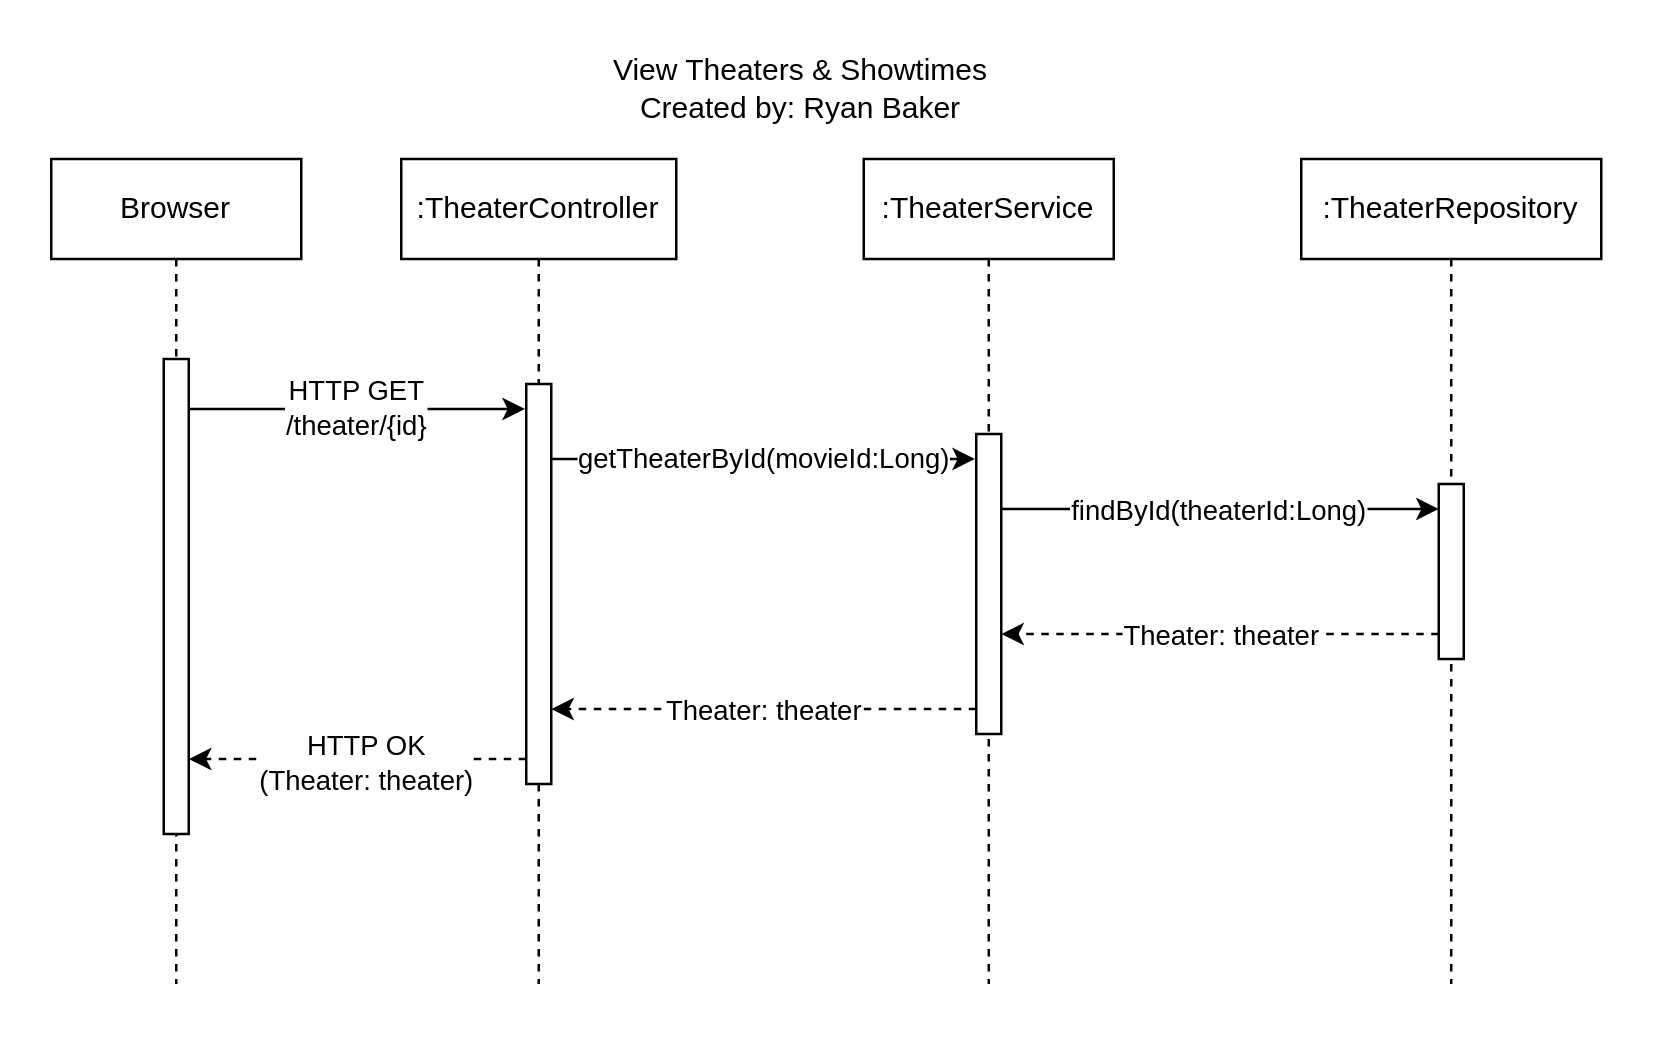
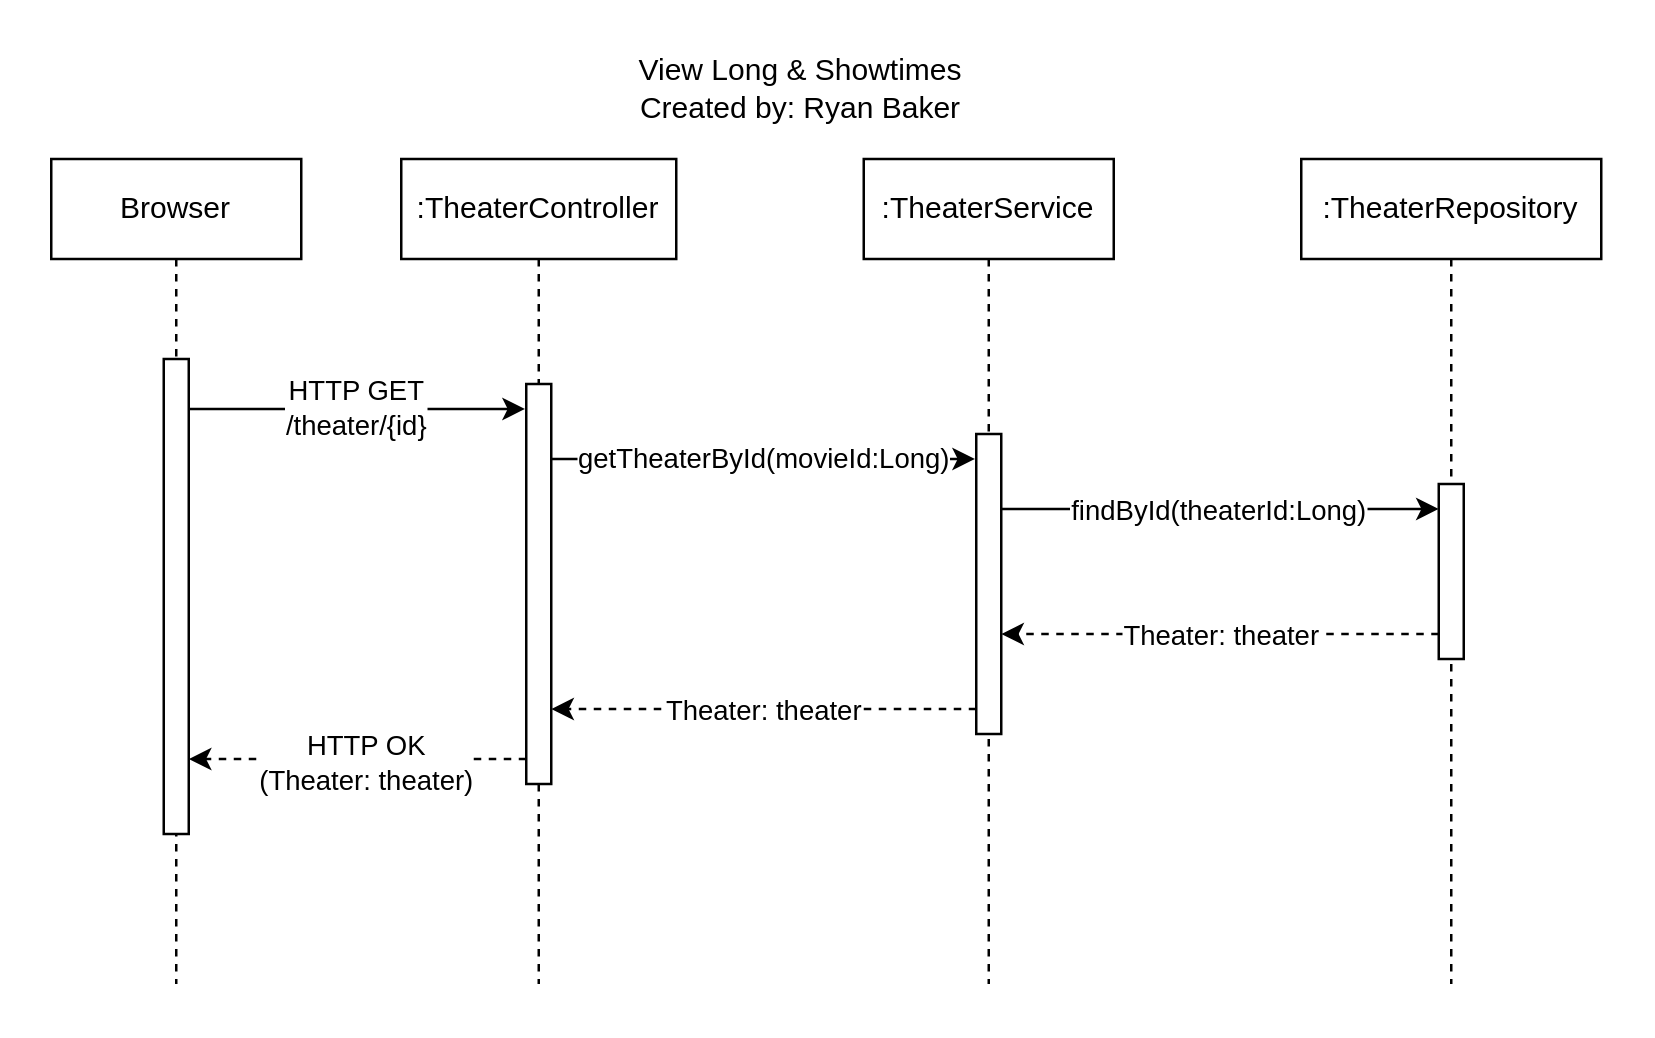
node "View Theaters & Showtimes Created by: Ryan Baker": label "View Theaters & Showtimes Created by: Ryan Baker" -> "View Long & Showtimes Created by: Ryan Baker"
